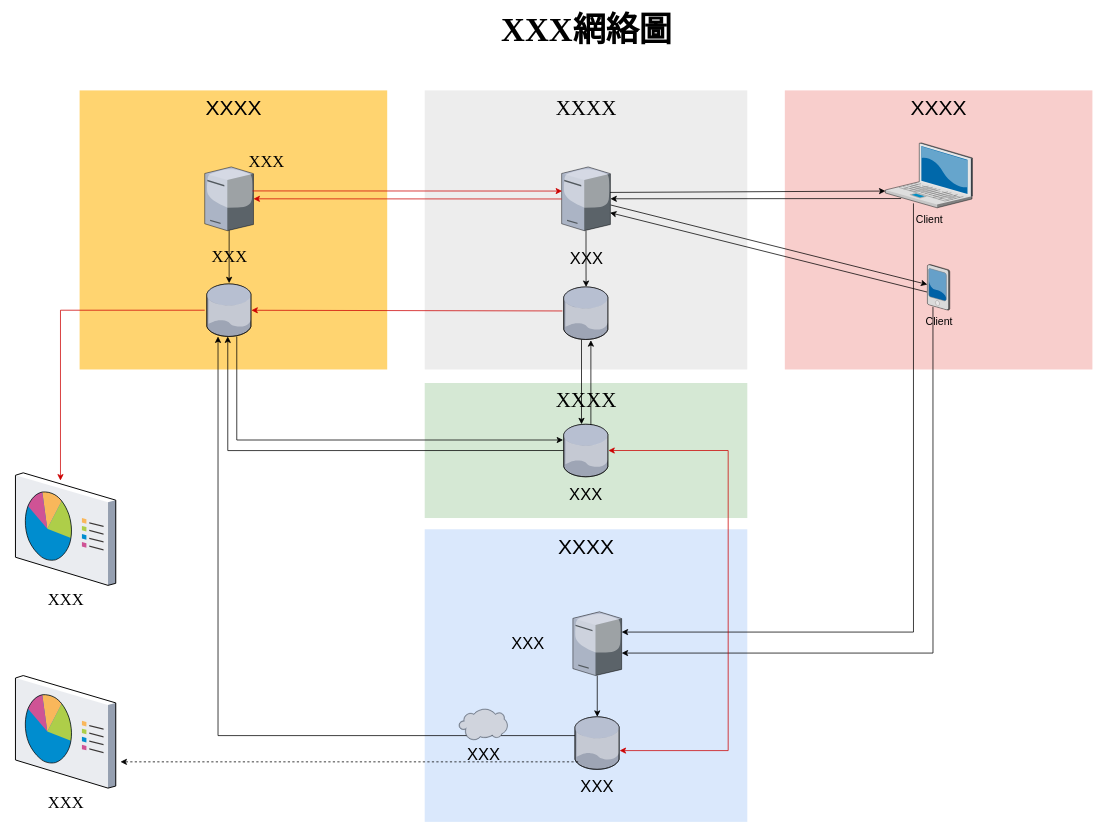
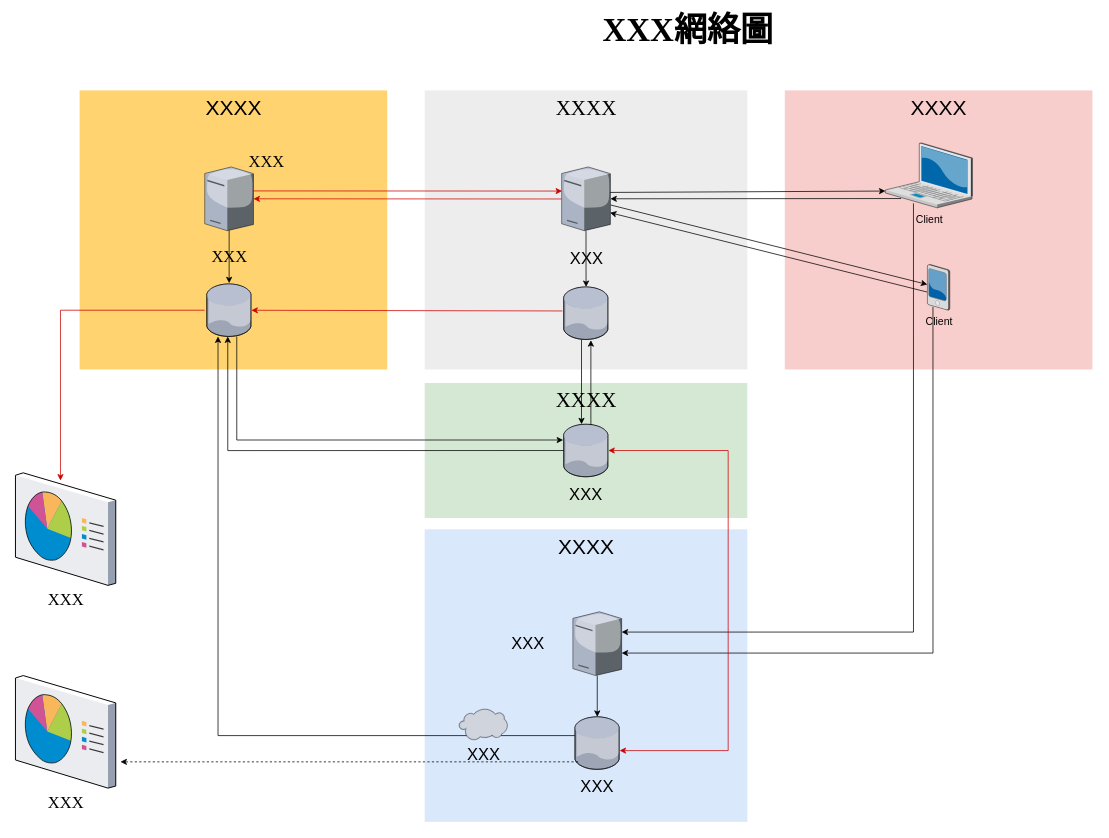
node "XXX網絡圖": moved (586, 30) -> (687, 30)
